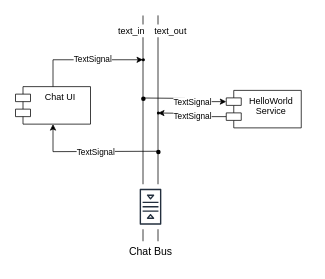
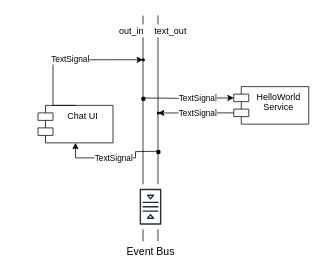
node "text_in": label "text_in" -> "out_in"
node "Chat UI": moved (53, 105) -> (75, 124)
node "HelloWorld Service": moved (264, 109) -> (271, 105)
node "Chat Bus": label "Chat Bus" -> "Event Bus"
